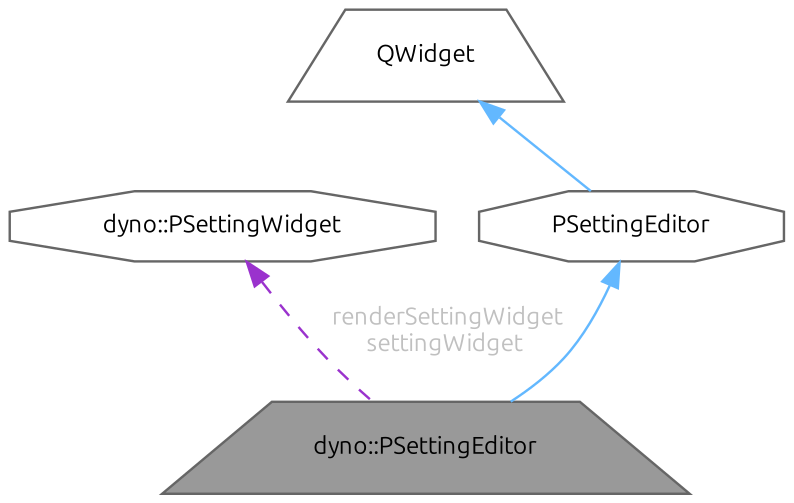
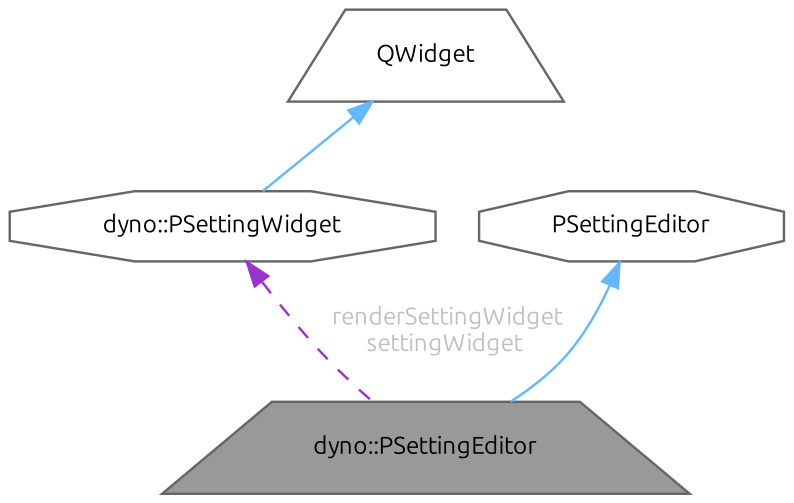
edge "PSettingEditor" -> "QWidget": now "dyno::PSettingWidget" -> "QWidget"
